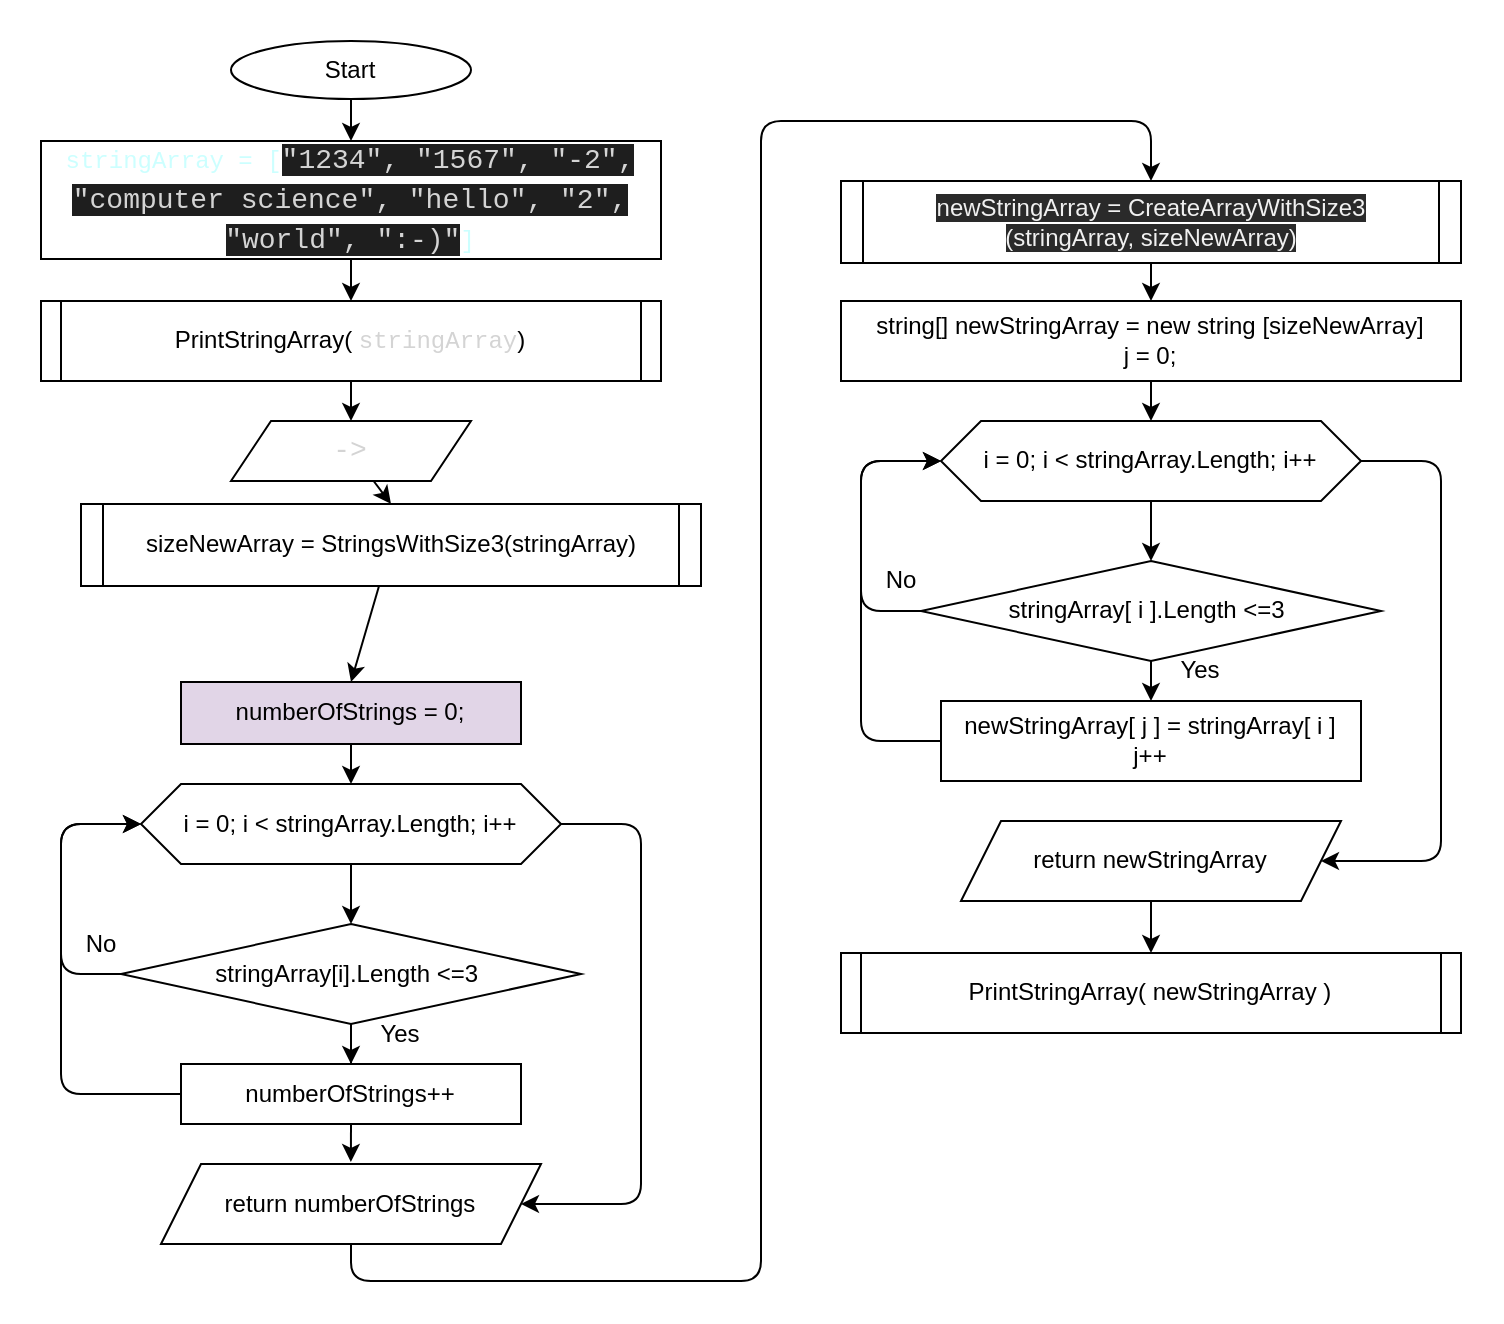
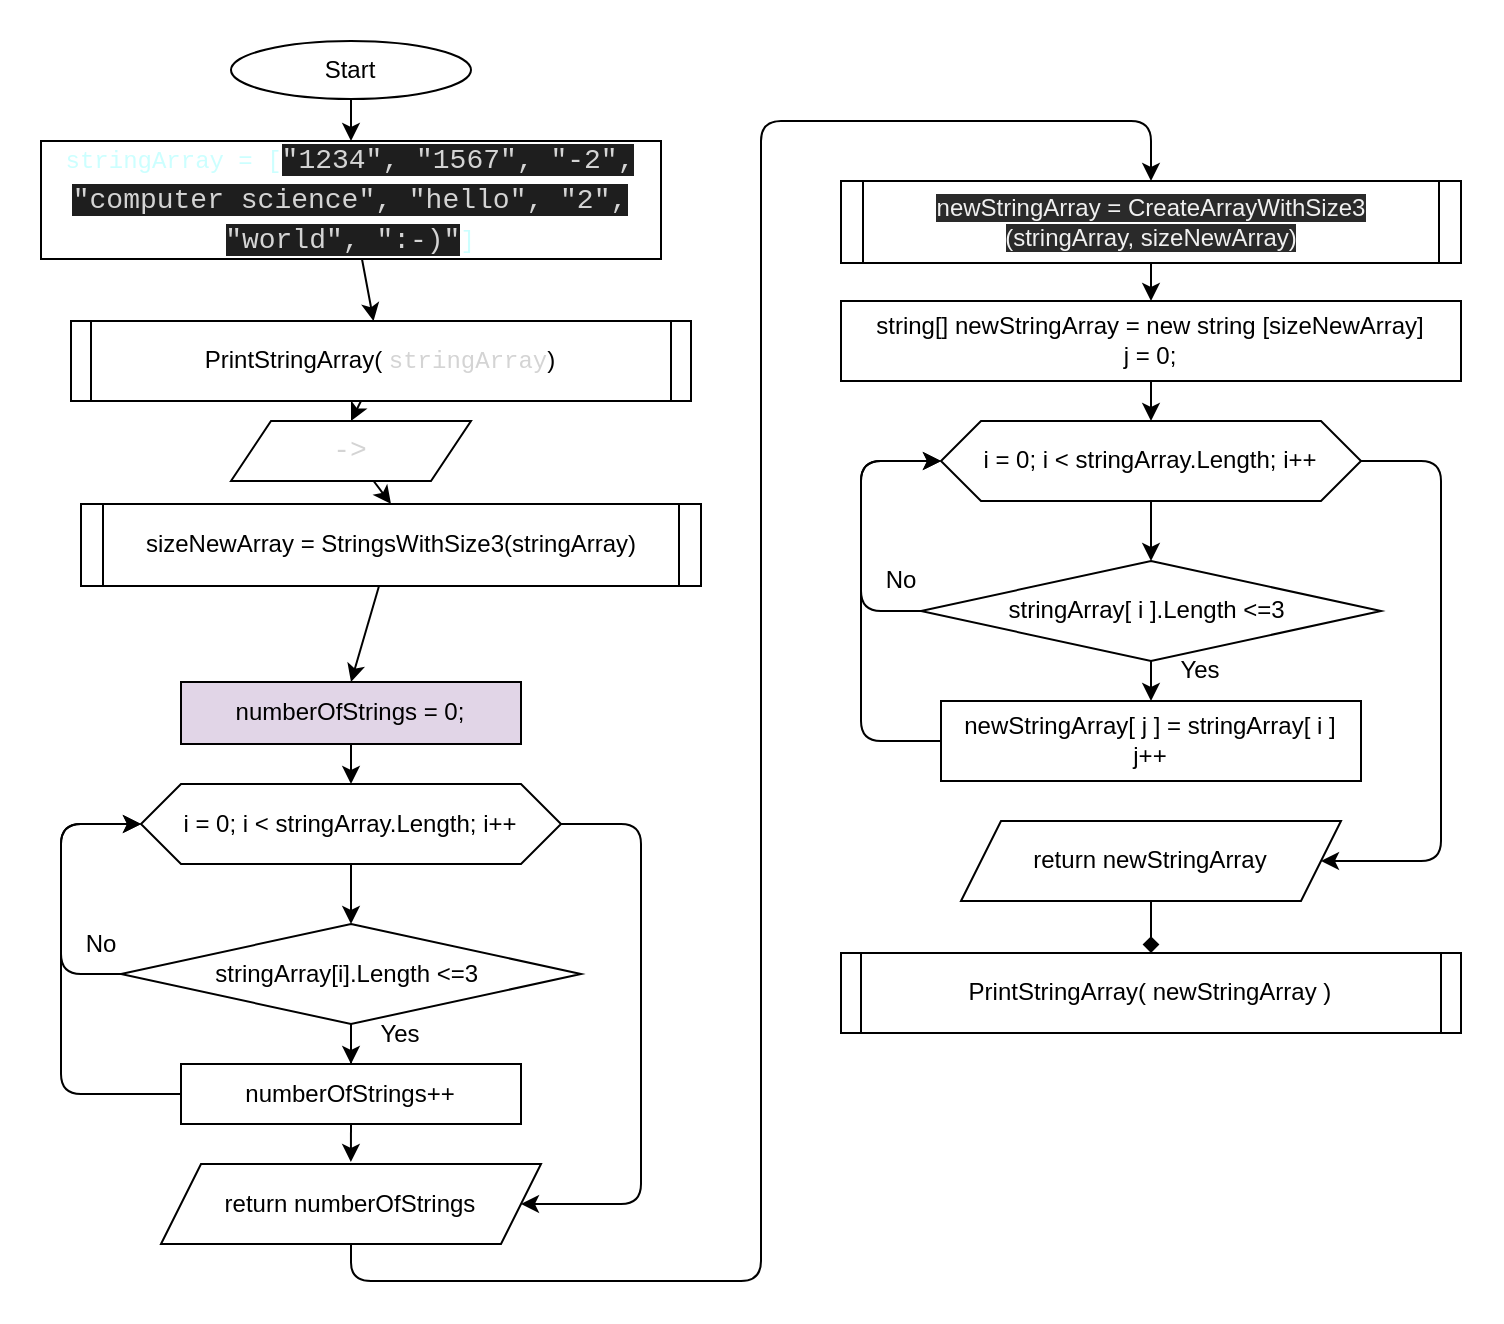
node "PrintStringArray( stringArray)": moved (351, 341) -> (381, 361)
edge "return newStringArray" -> "PrintStringArray( newStringArray )": arrowhead classic -> diamond
